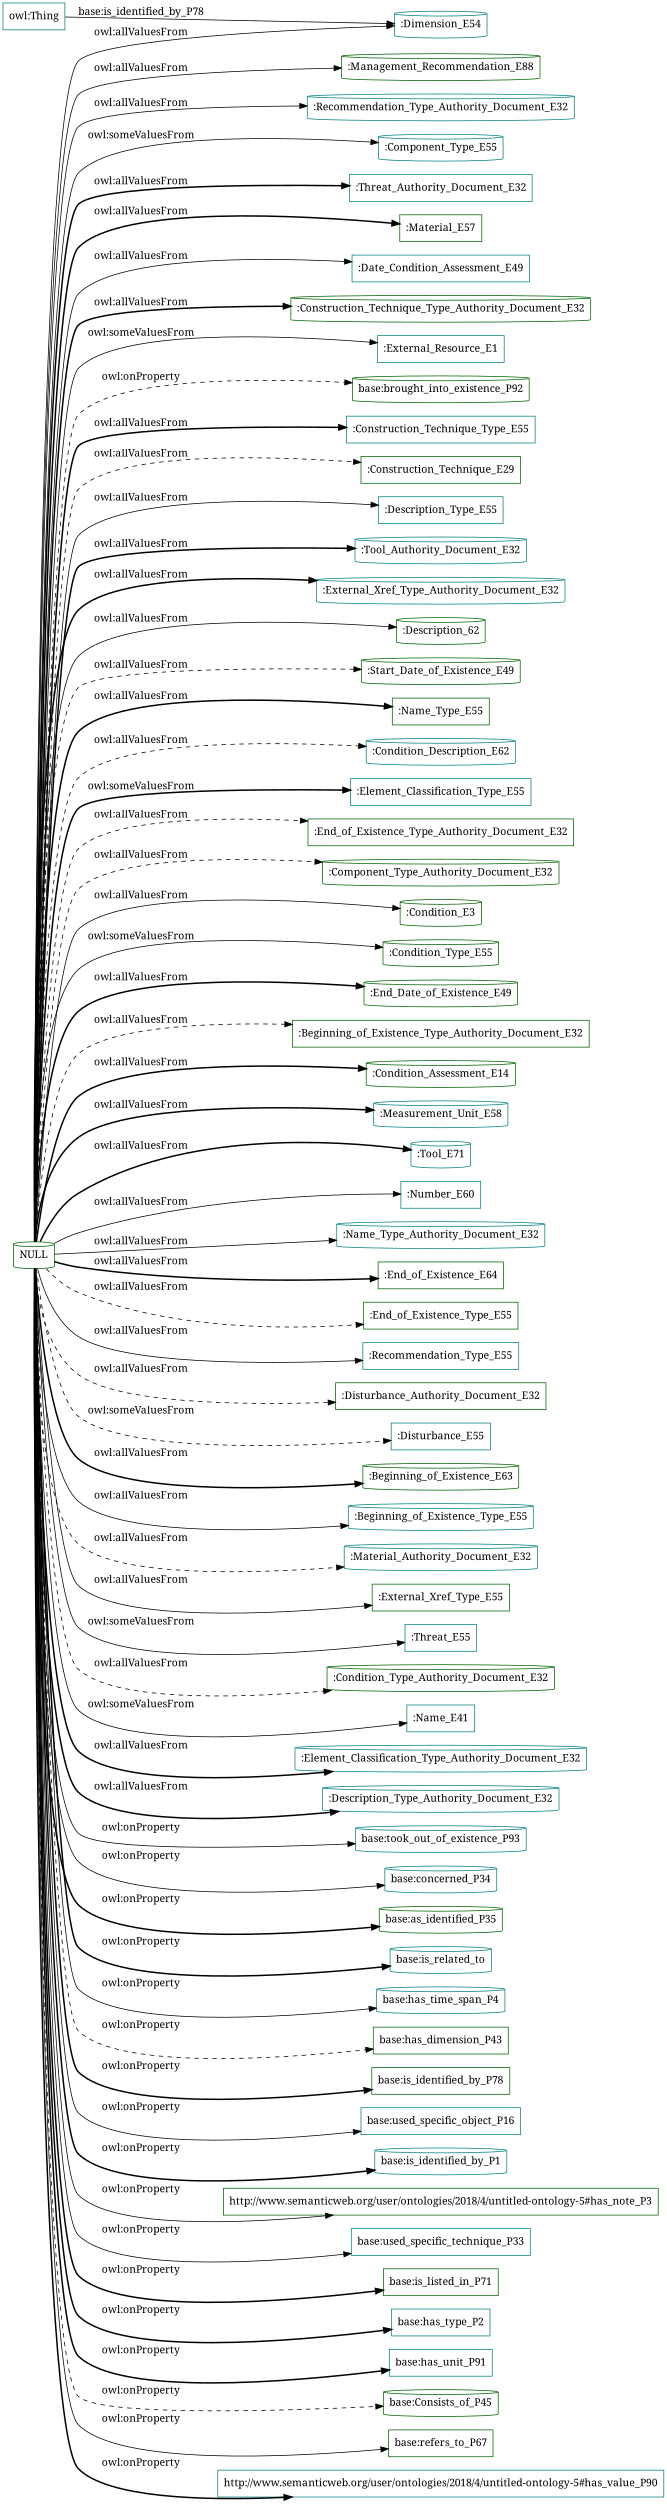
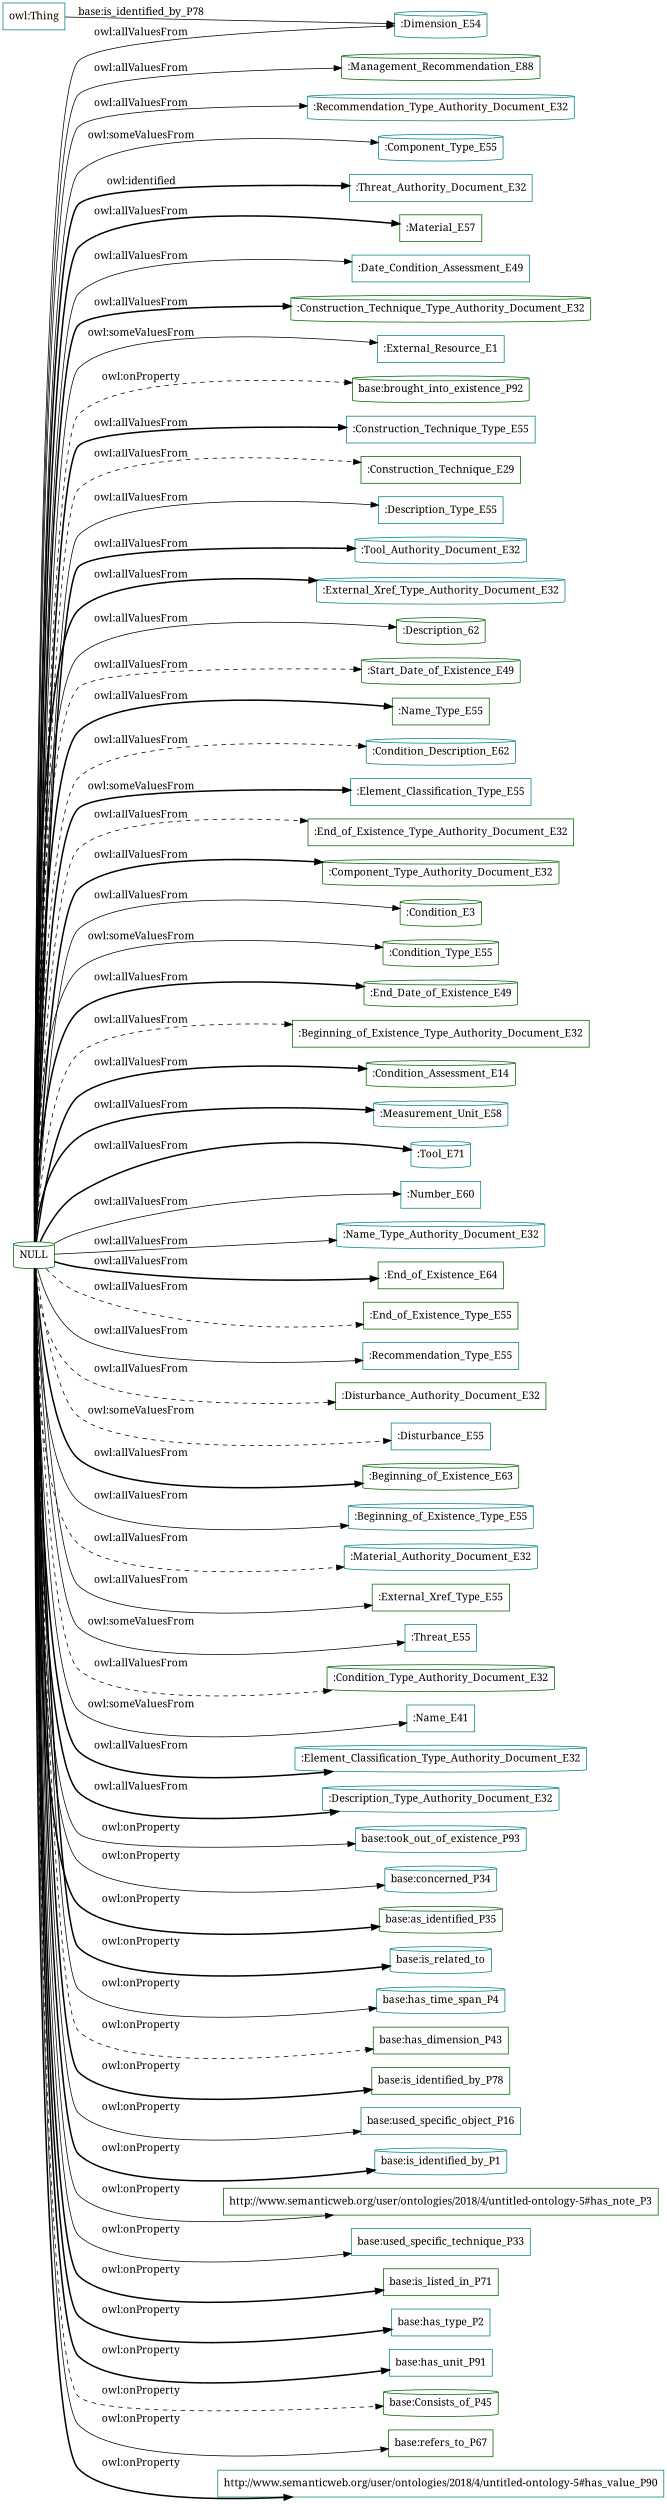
edge "NULL" -> ":Threat_Authority_Document_E32": label "owl:allValuesFrom" -> "owl:identified"
edge "NULL" -> ":Component_Type_Authority_Document_E32": style dashed -> bold
